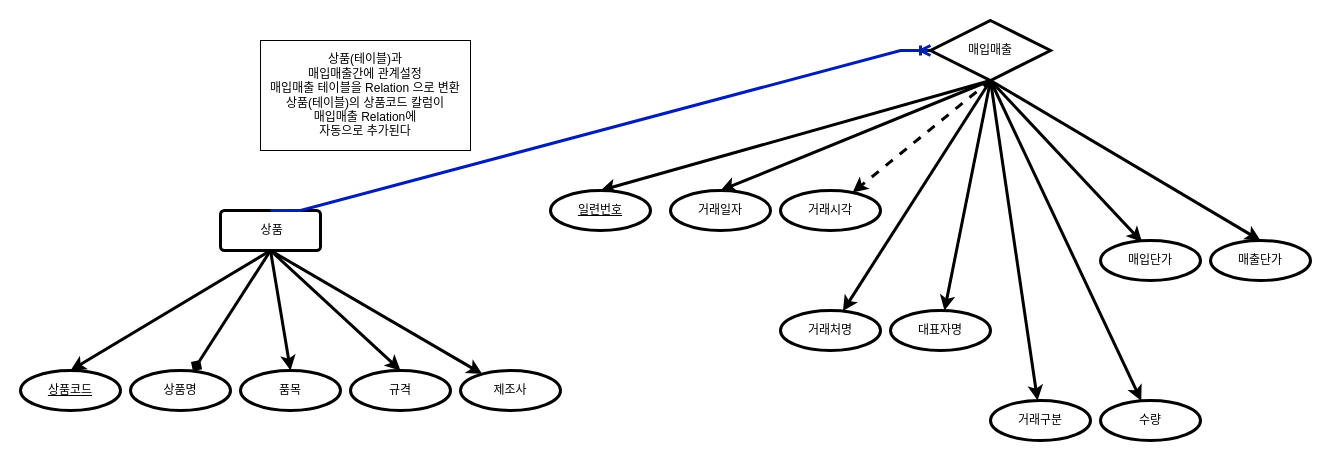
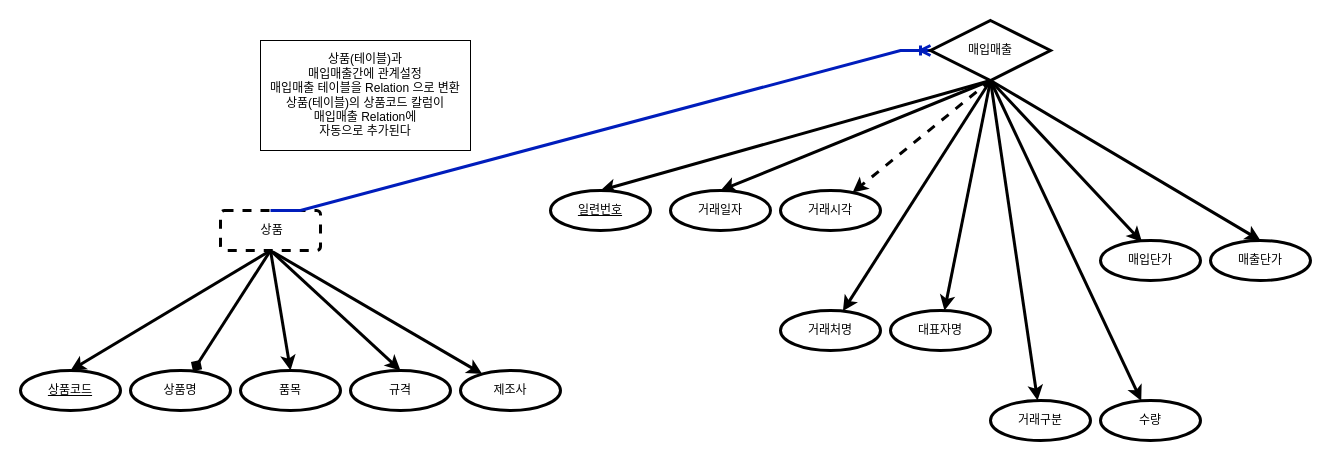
node "상품": style solid -> dashed
